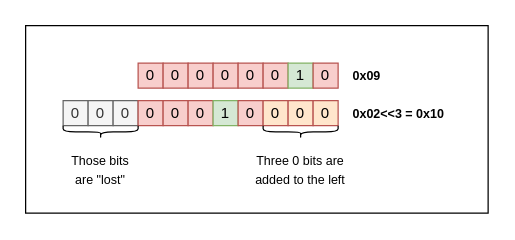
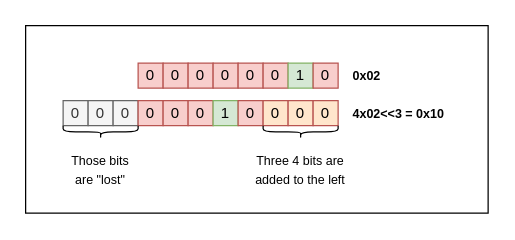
node "0x09": label "0x09" -> "0x02"
node "0x02<<3 = 0x10": label "0x02<<3 = 0x10" -> "4x02<<3 = 0x10"
node "Three 0 bits are added to the left": label "Three 0 bits are added to the left" -> "Three 4 bits are added to the left"
